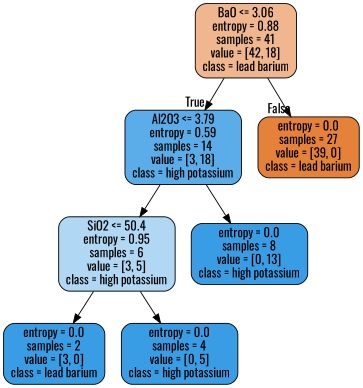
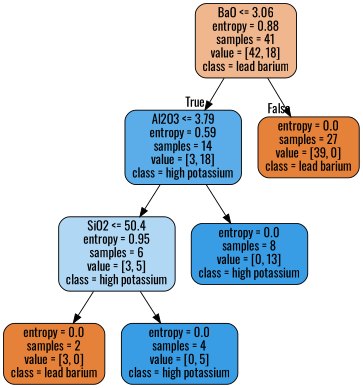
node "entropy = 0.0 samples = 2 value = [3, 0] class = lead barium": fillcolor #399de5 -> #e58139
